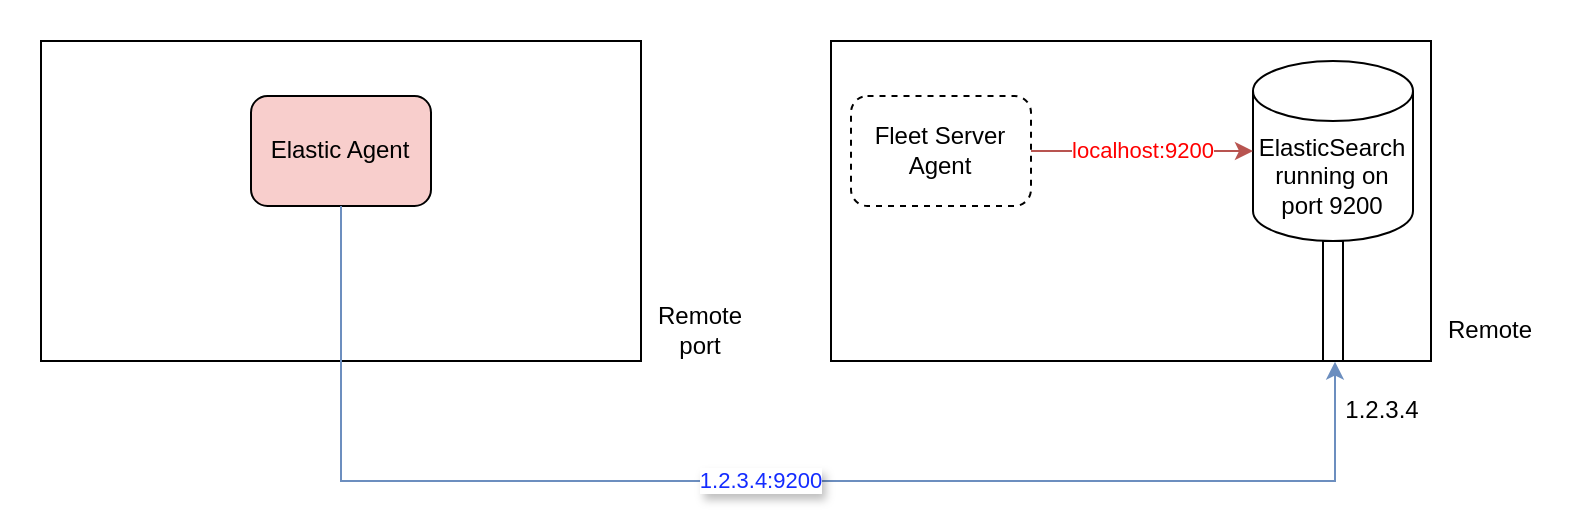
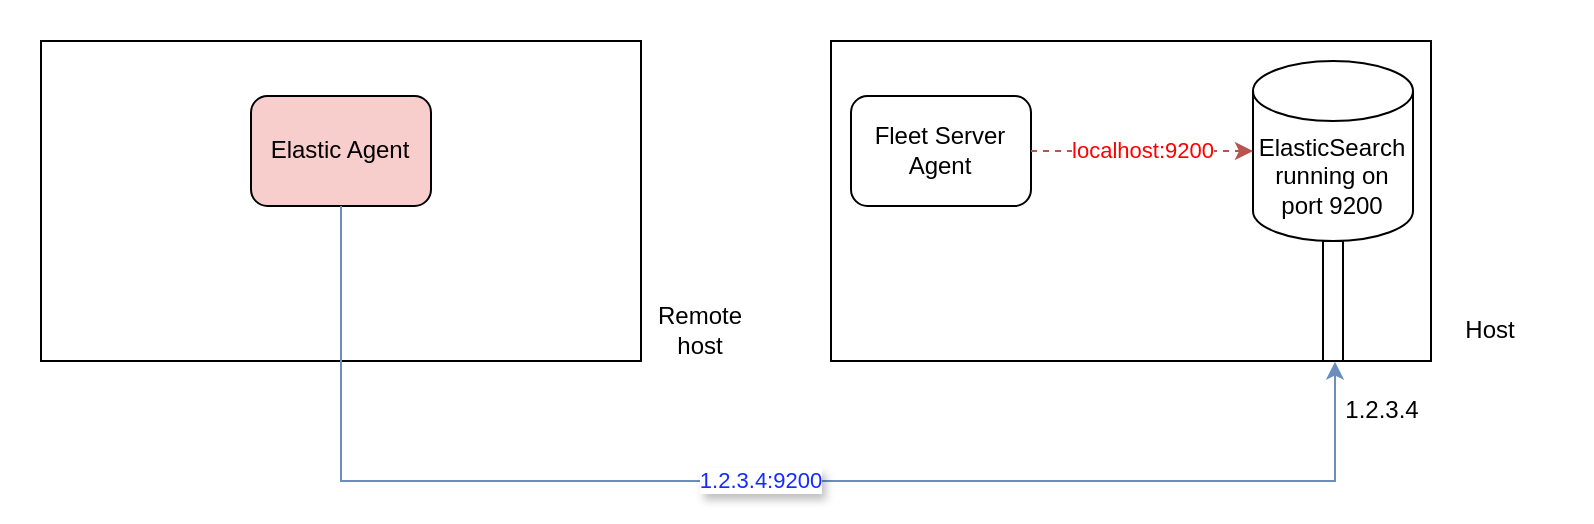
node "Fleet Server Agent": style dashed -> solid
edge "Fleet Server Agent" -> "ElasticSearch running on port 9200": style solid -> dashed
node "Remote port": label "Remote port" -> "Remote host"
node "Remote": label "Remote" -> "Host"
